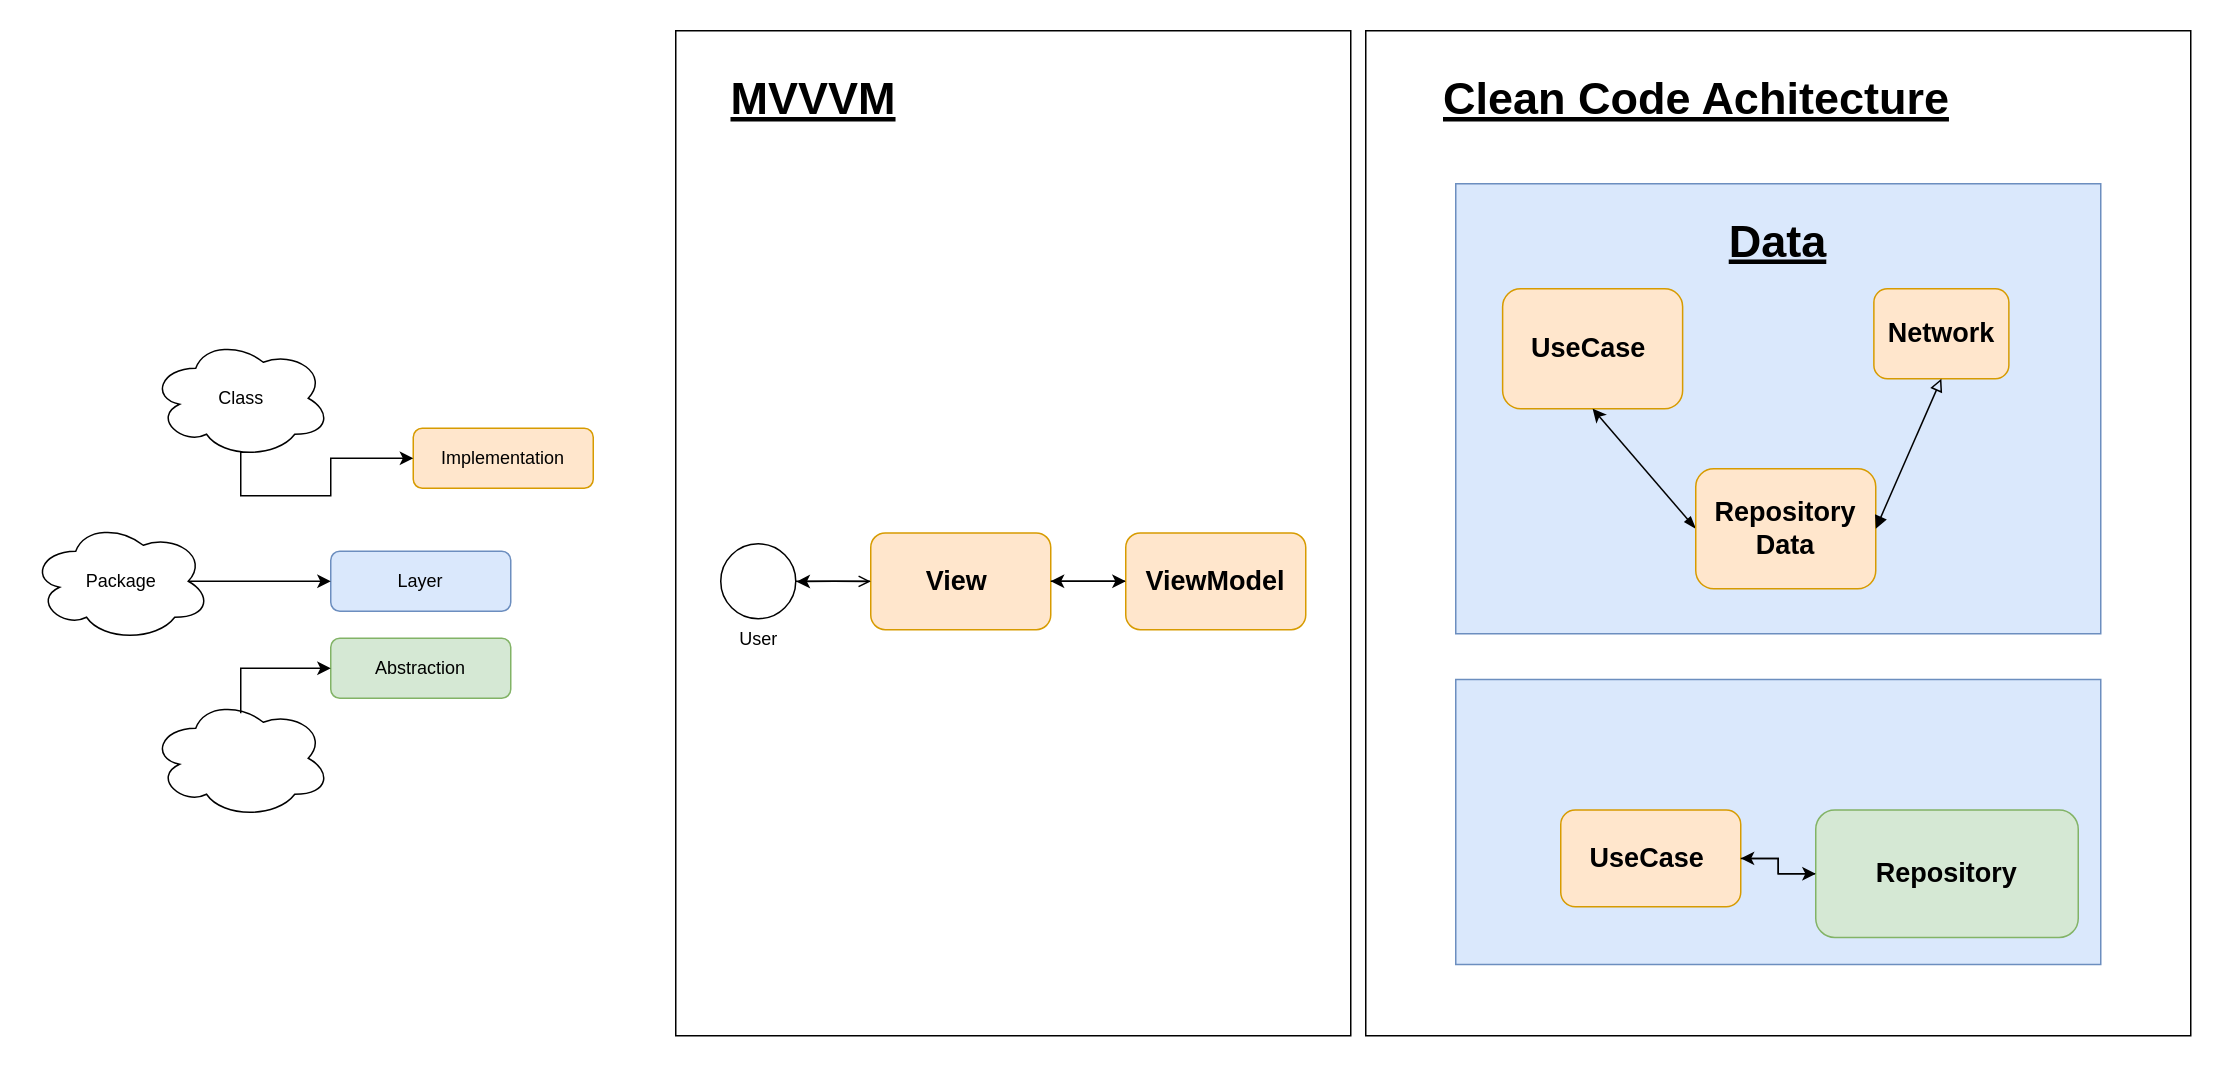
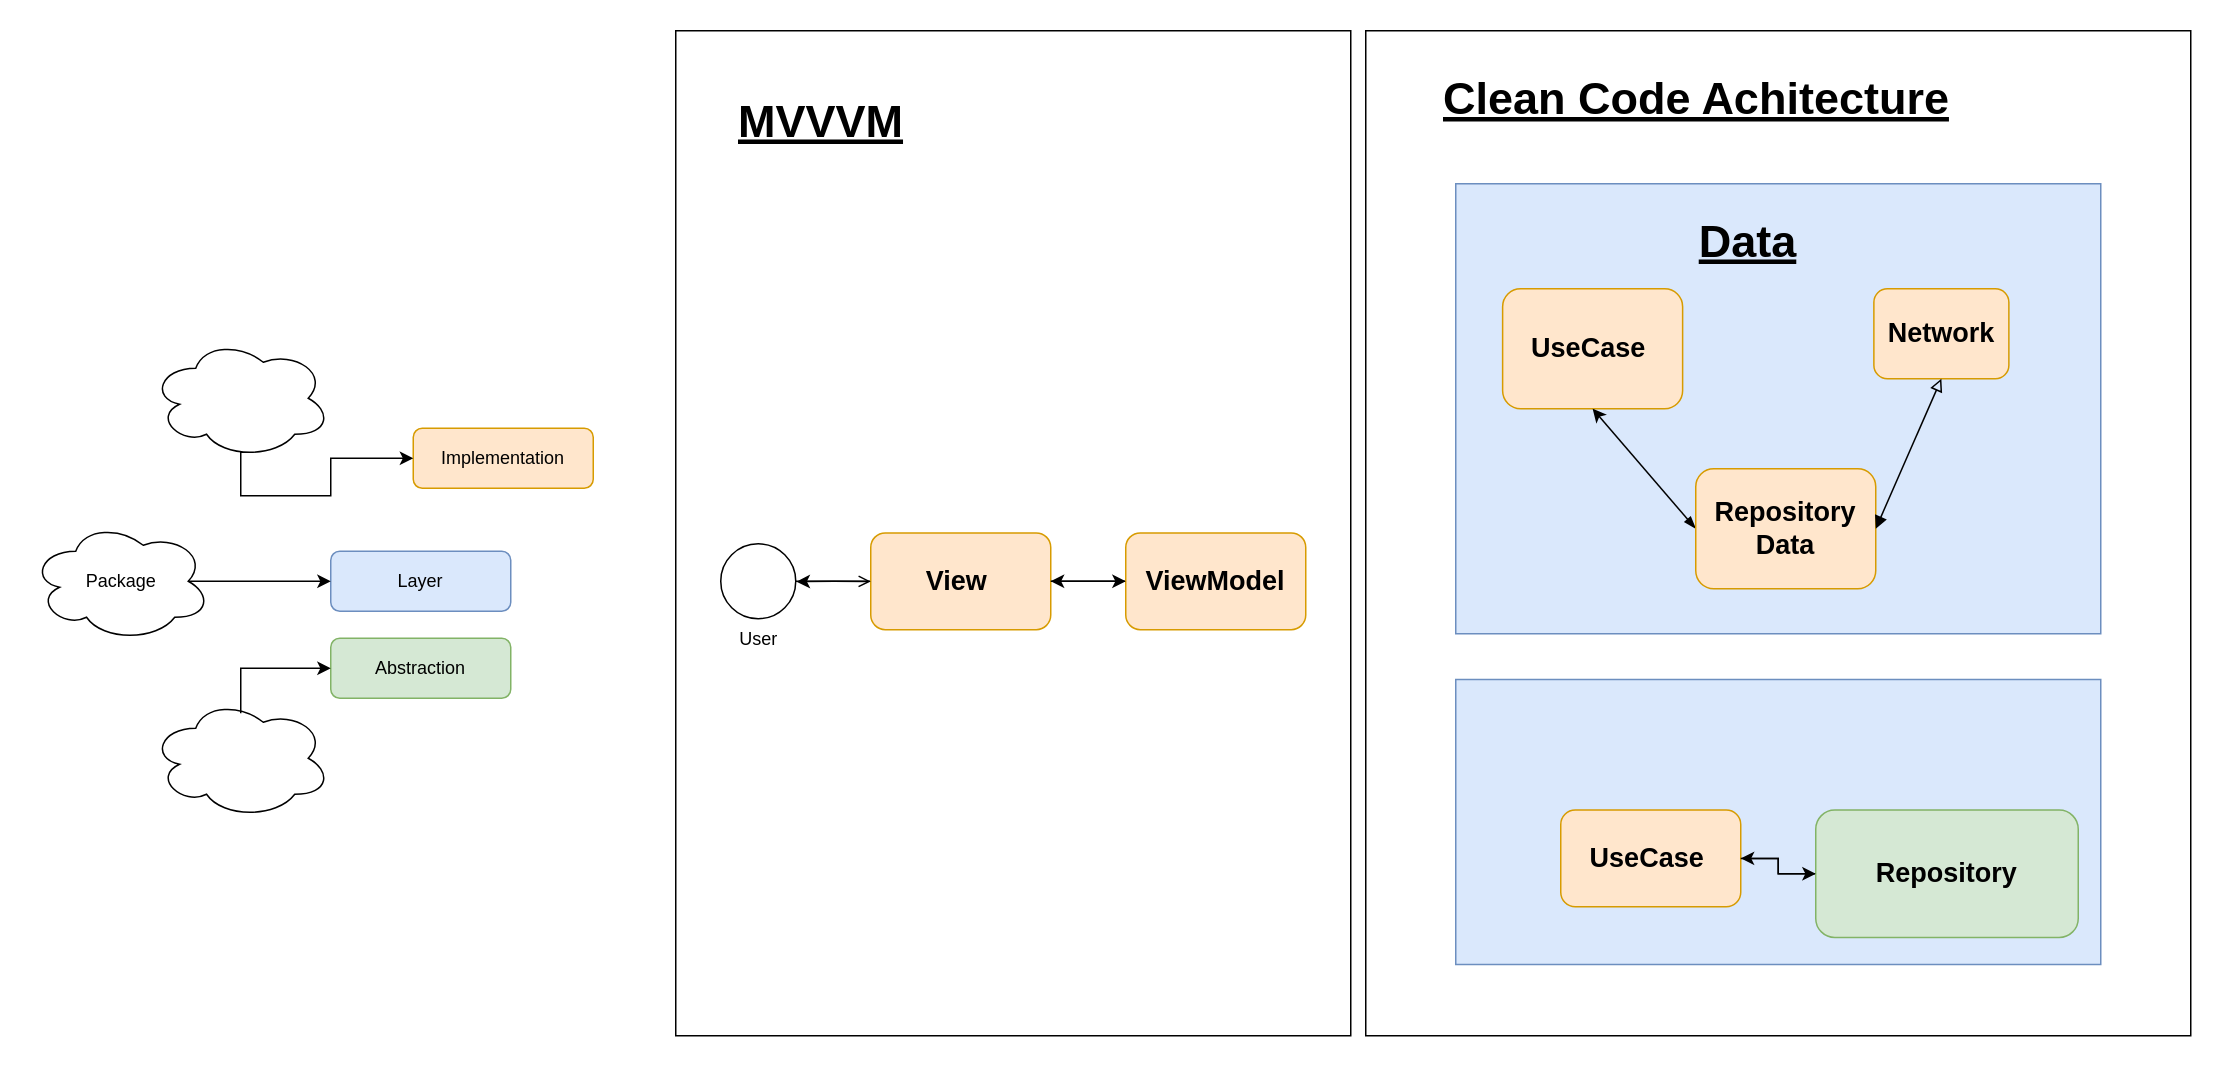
node "MVVVM": moved (1006, 98) -> (1013, 121)
node "Data": moved (1778, 240) -> (1748, 240)
node "Class": removed
